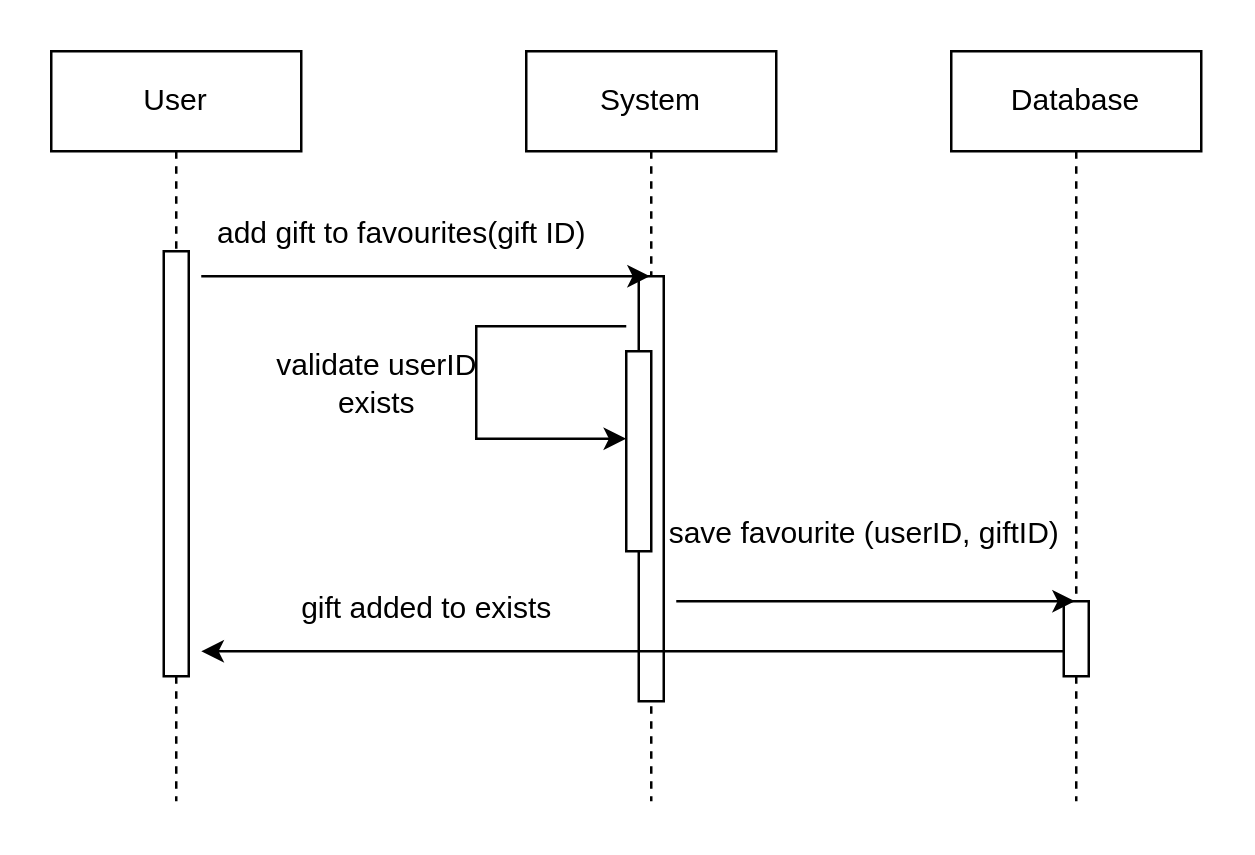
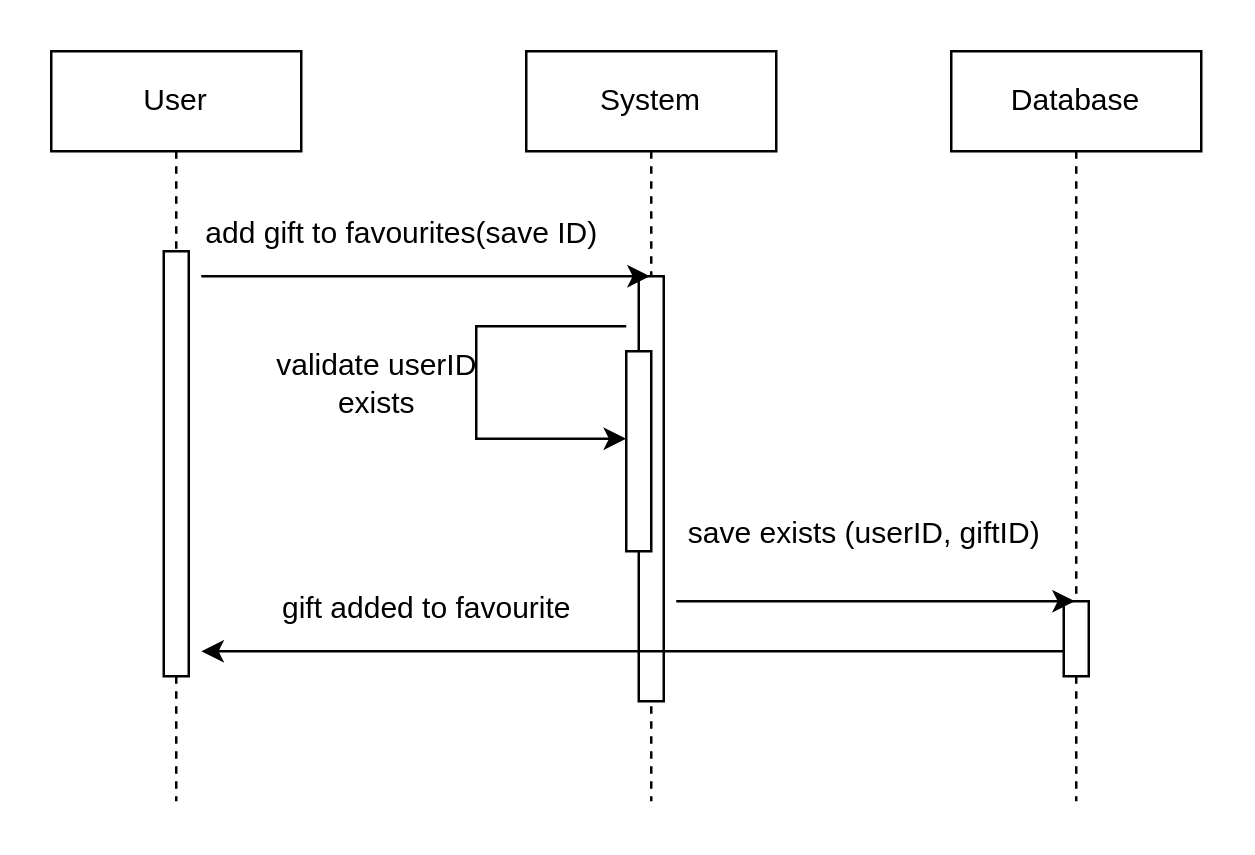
node "add gift to favourites(gift ID)": label "add gift to favourites(gift ID)" -> "add gift to favourites(save ID)"
node "save favourite (userID, giftID)": label "save favourite (userID, giftID)" -> "save exists (userID, giftID)"
node "gift added to exists": label "gift added to exists" -> "gift added to favourite"
